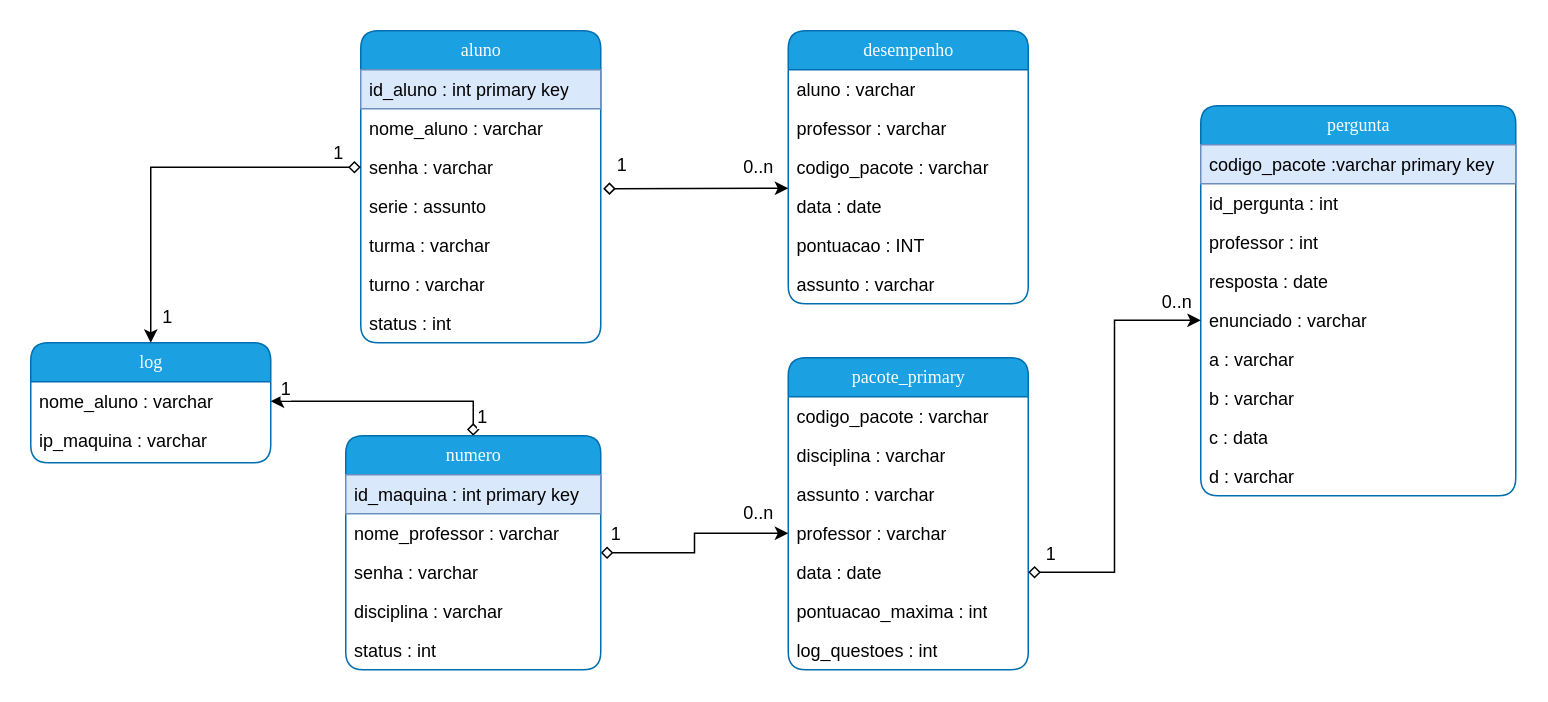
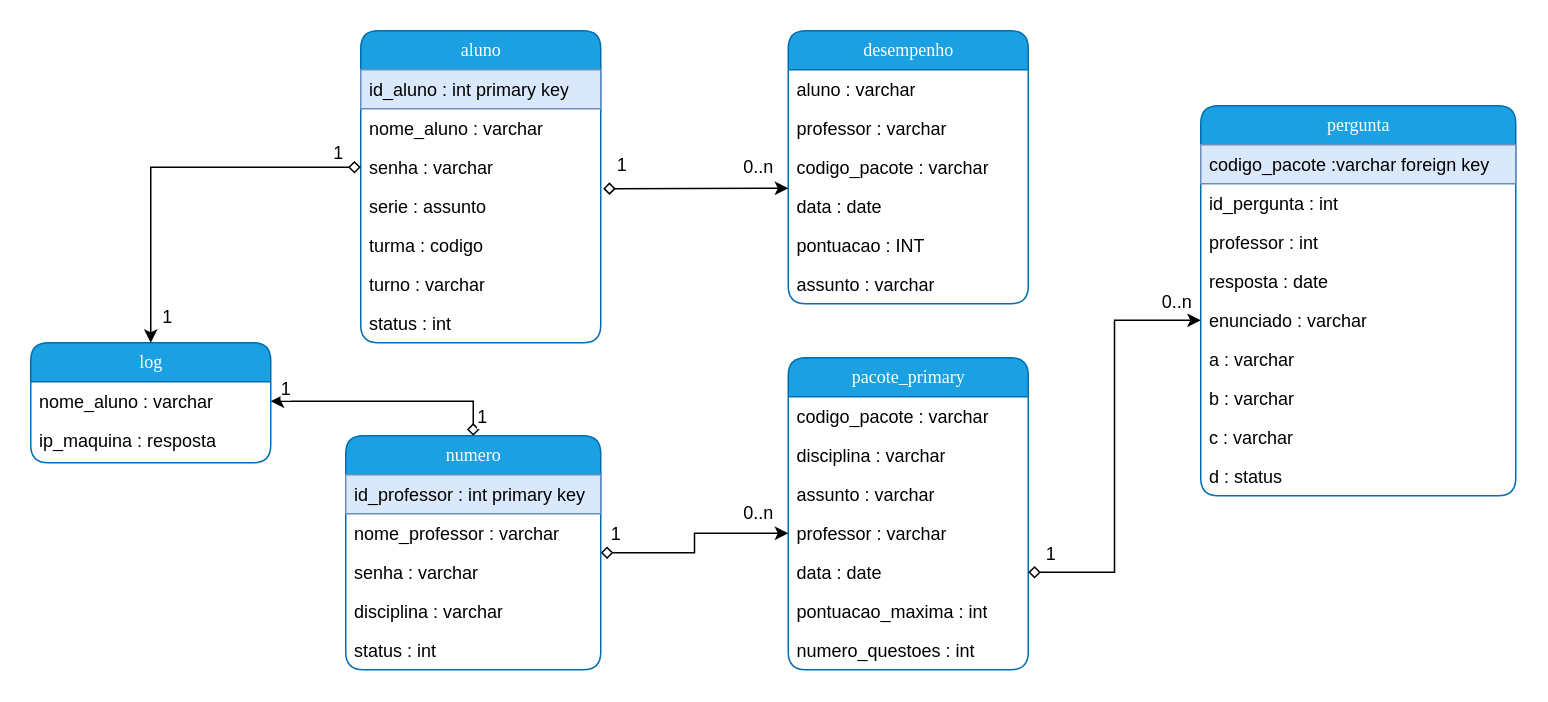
node "codigo_pacote :varchar primary key": label "codigo_pacote :varchar primary key" -> "codigo_pacote :varchar foreign key"
node "turma : varchar": label "turma : varchar" -> "turma : codigo"
node "c : data": label "c : data" -> "c : varchar"
node "ip_maquina : varchar": label "ip_maquina : varchar" -> "ip_maquina : resposta"
node "d : varchar": label "d : varchar" -> "d : status"
node "id_maquina : int primary key": label "id_maquina : int primary key" -> "id_professor : int primary key"
node "log_questoes : int": label "log_questoes : int" -> "numero_questoes : int"
